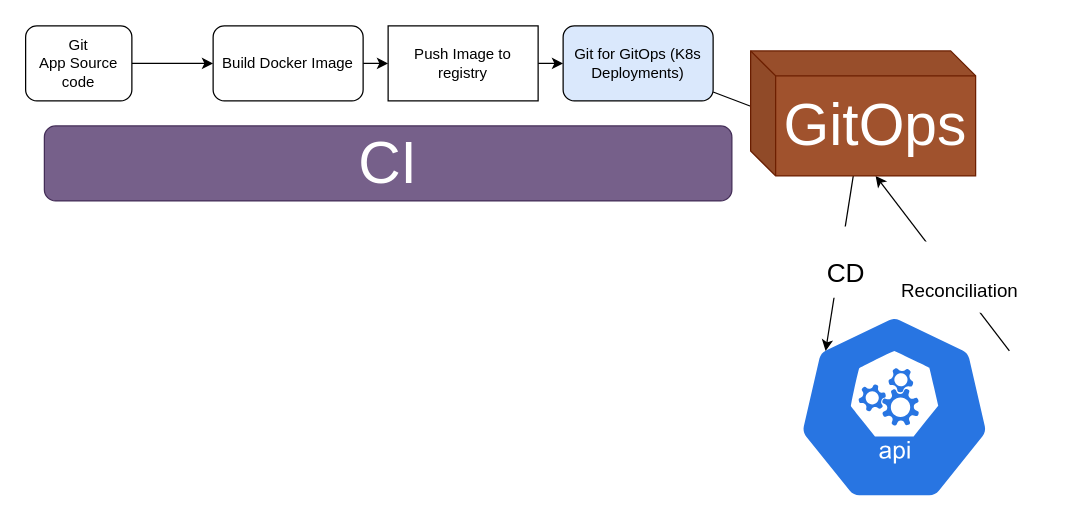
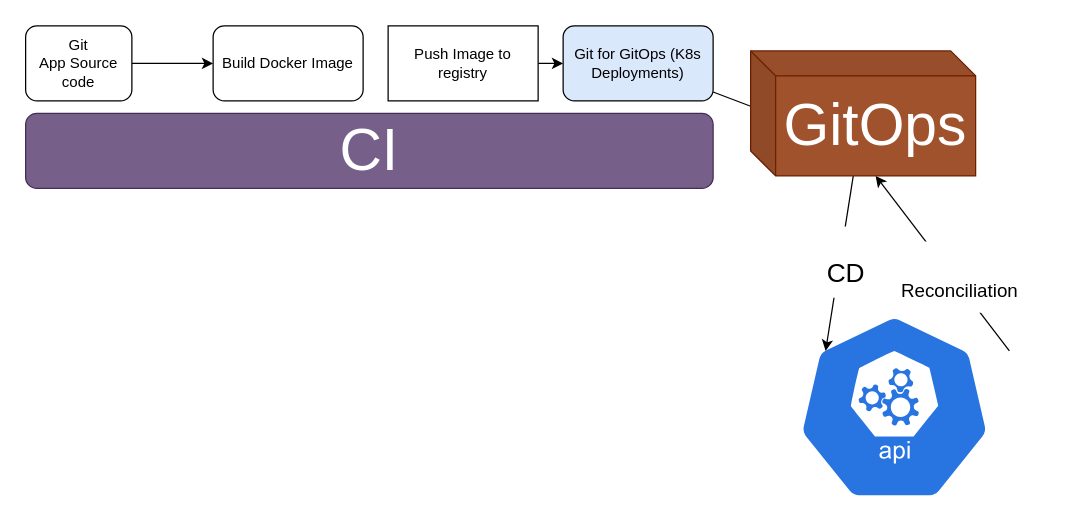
edge "Build Docker Image" -> "Push Image to registry": removed
node "CI": moved (388, 163) -> (369, 151)
